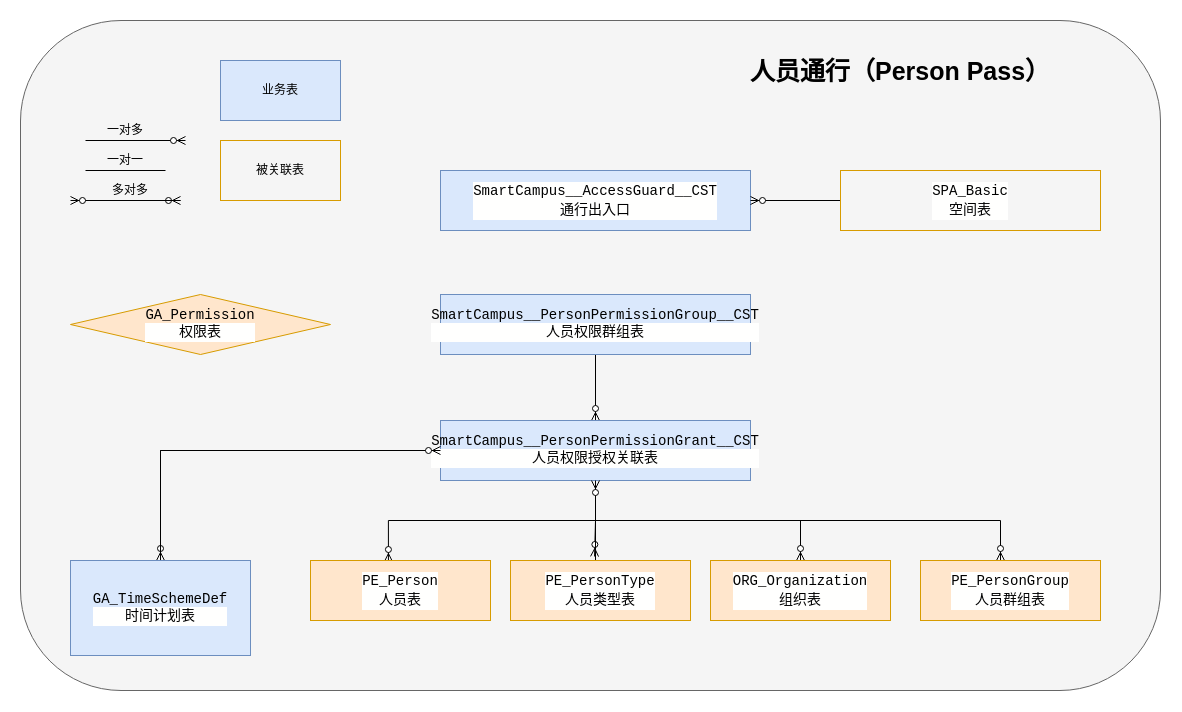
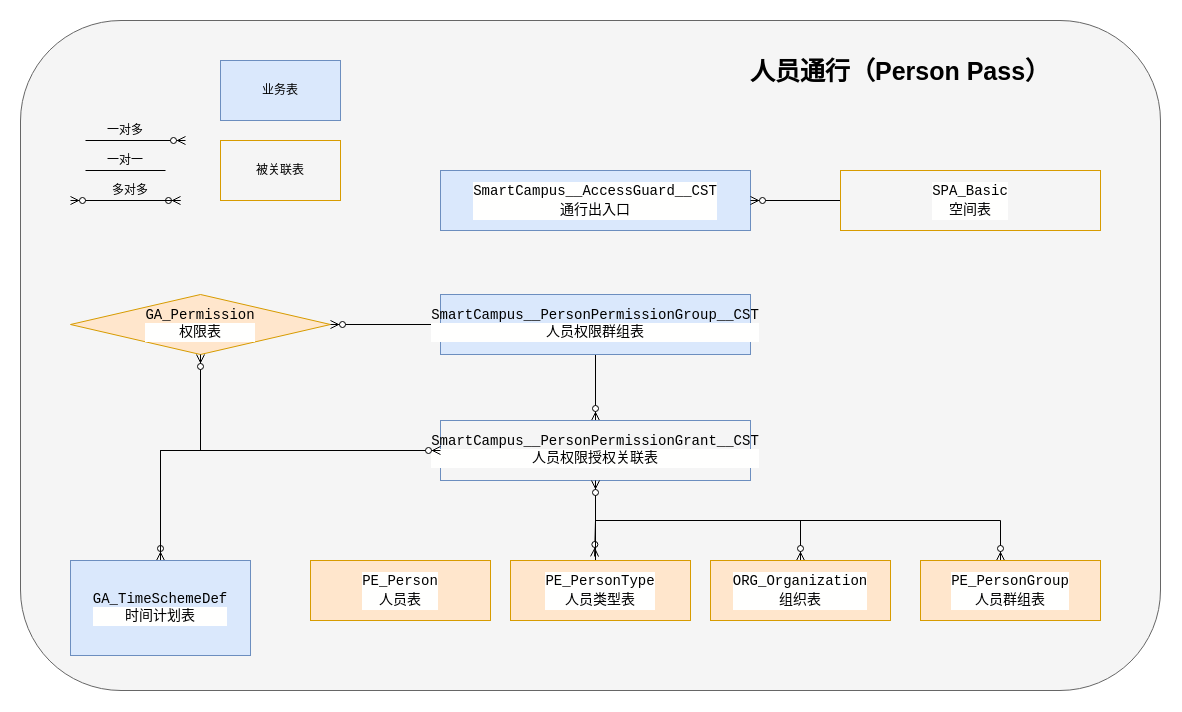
edge "SmartCampus__PersonPermissionGroup__CST 人员权限群组表" -> "GA_Permission 权限表": added
node "SmartCampus__PersonPermissionGrant__CST 人员权限授权关联表": fillcolor #dae8fc -> #f5f5f5
edge "SmartCampus__PersonPermissionGrant__CST 人员权限授权关联表" -> "PE_Person 人员表": now "SmartCampus__PersonPermissionGrant__CST 人员权限授权关联表" -> "GA_Permission 权限表"
